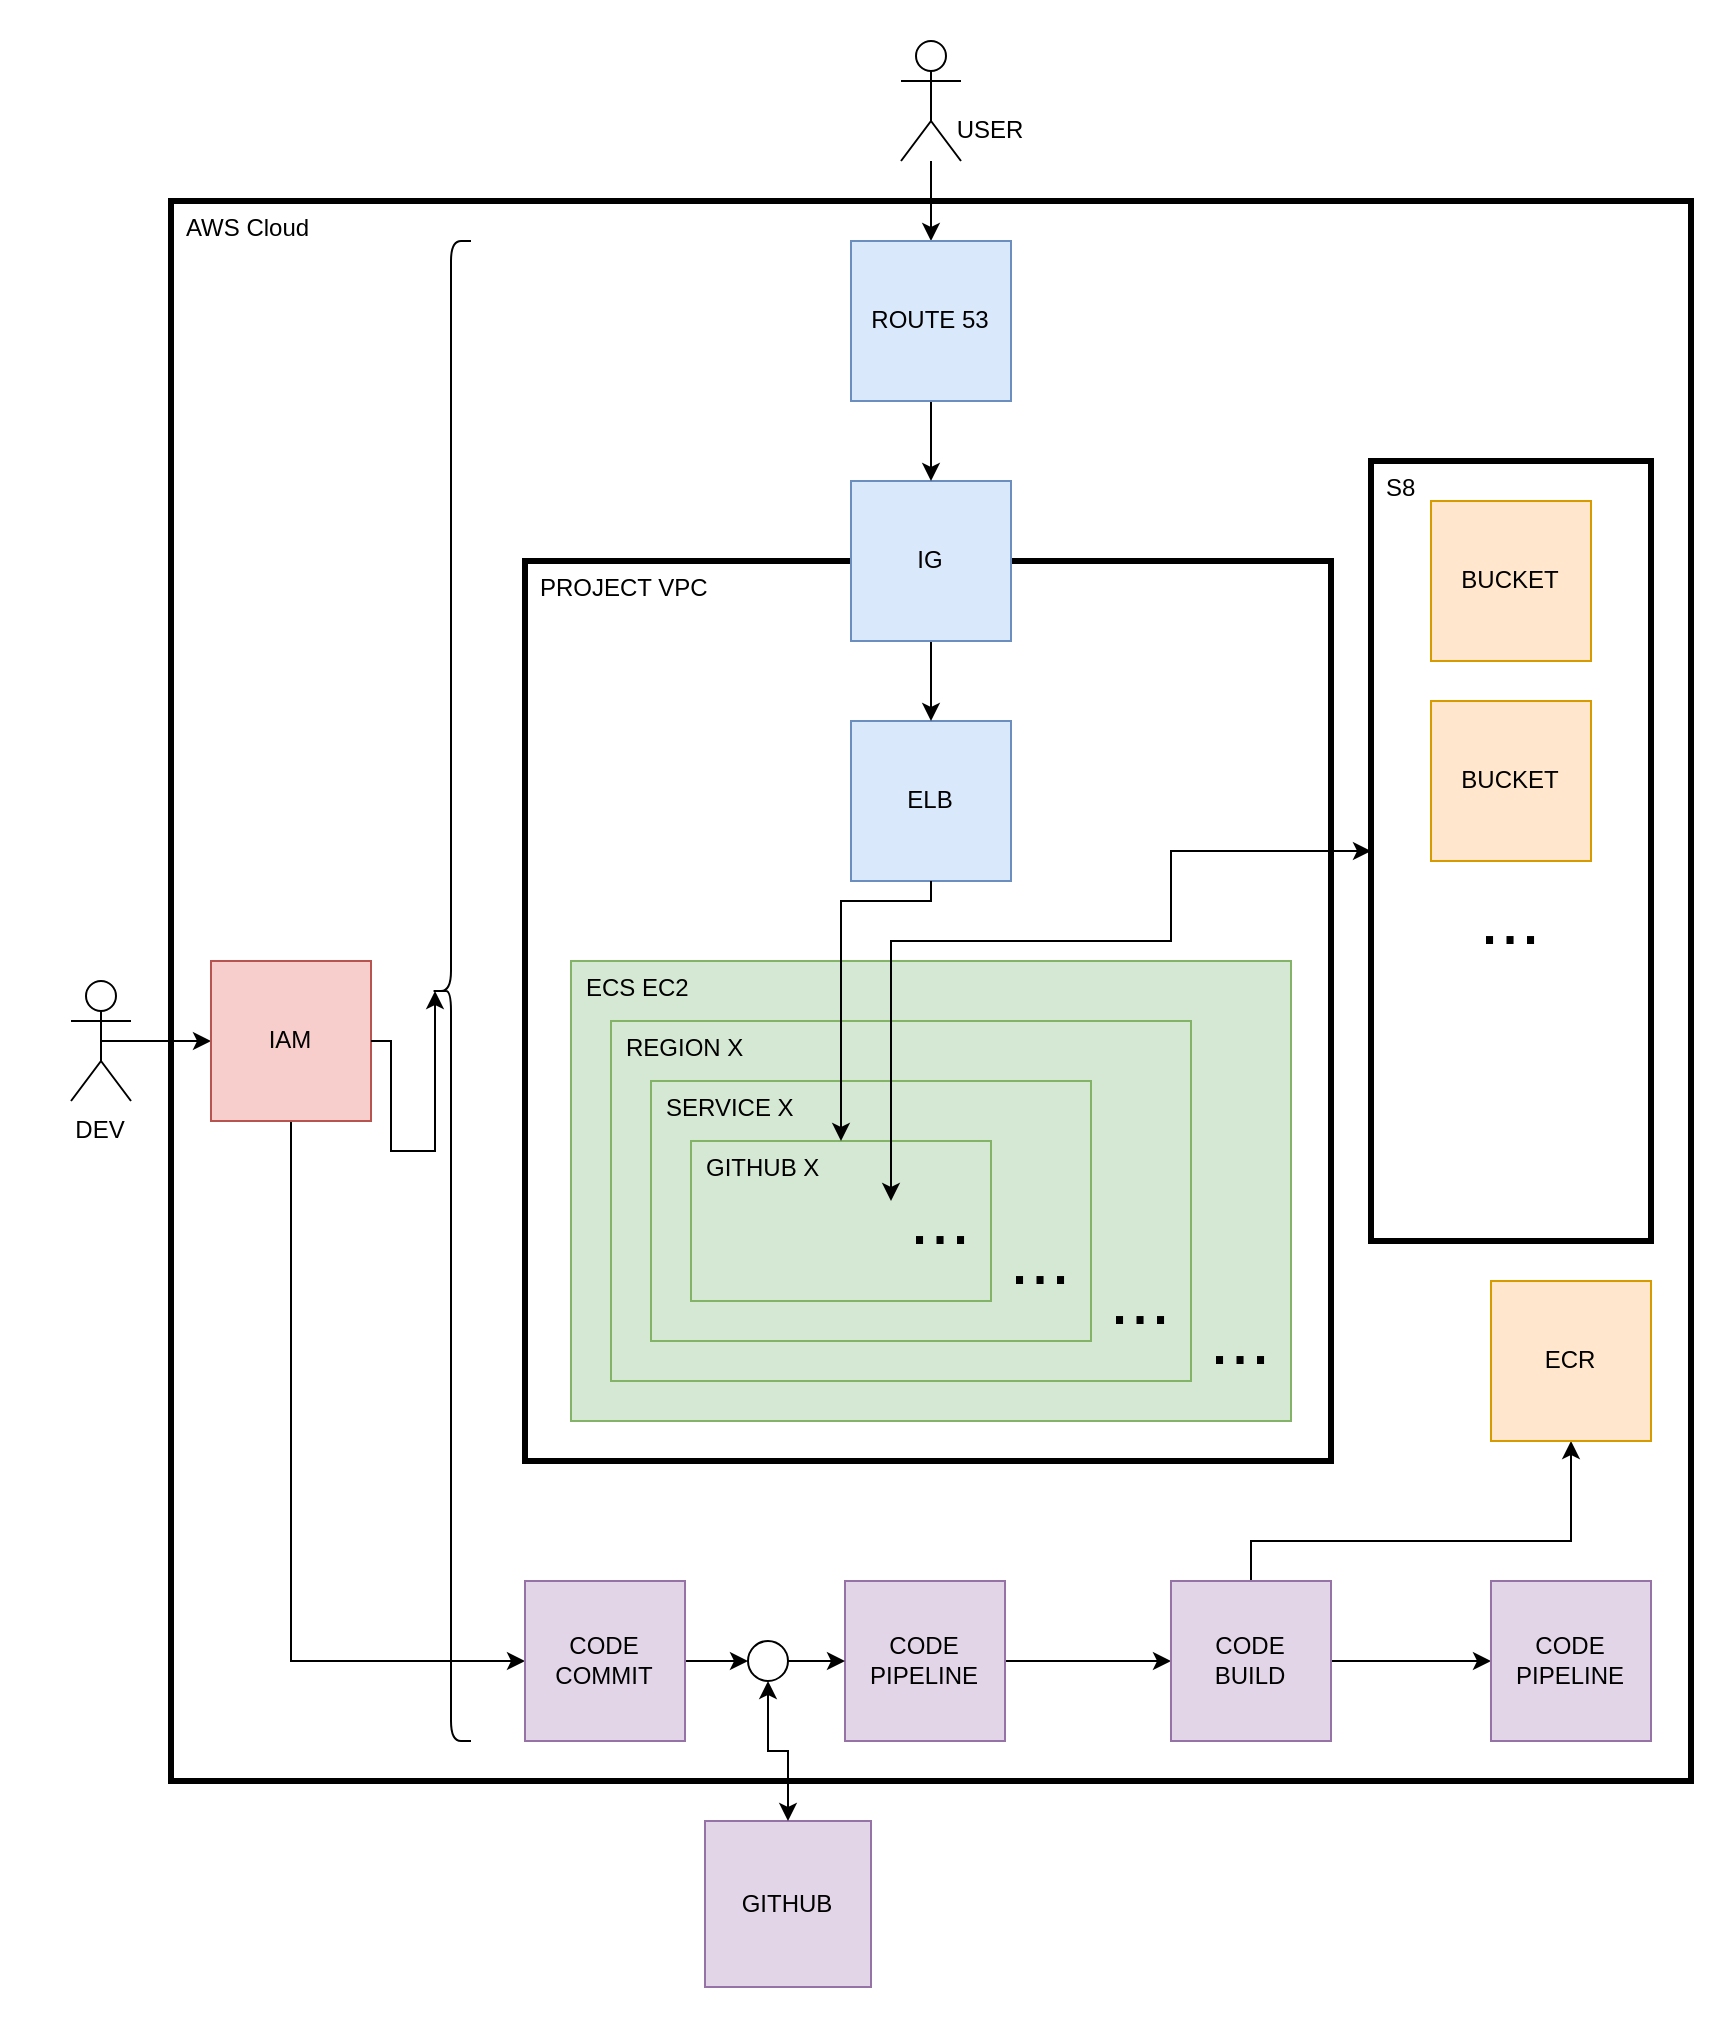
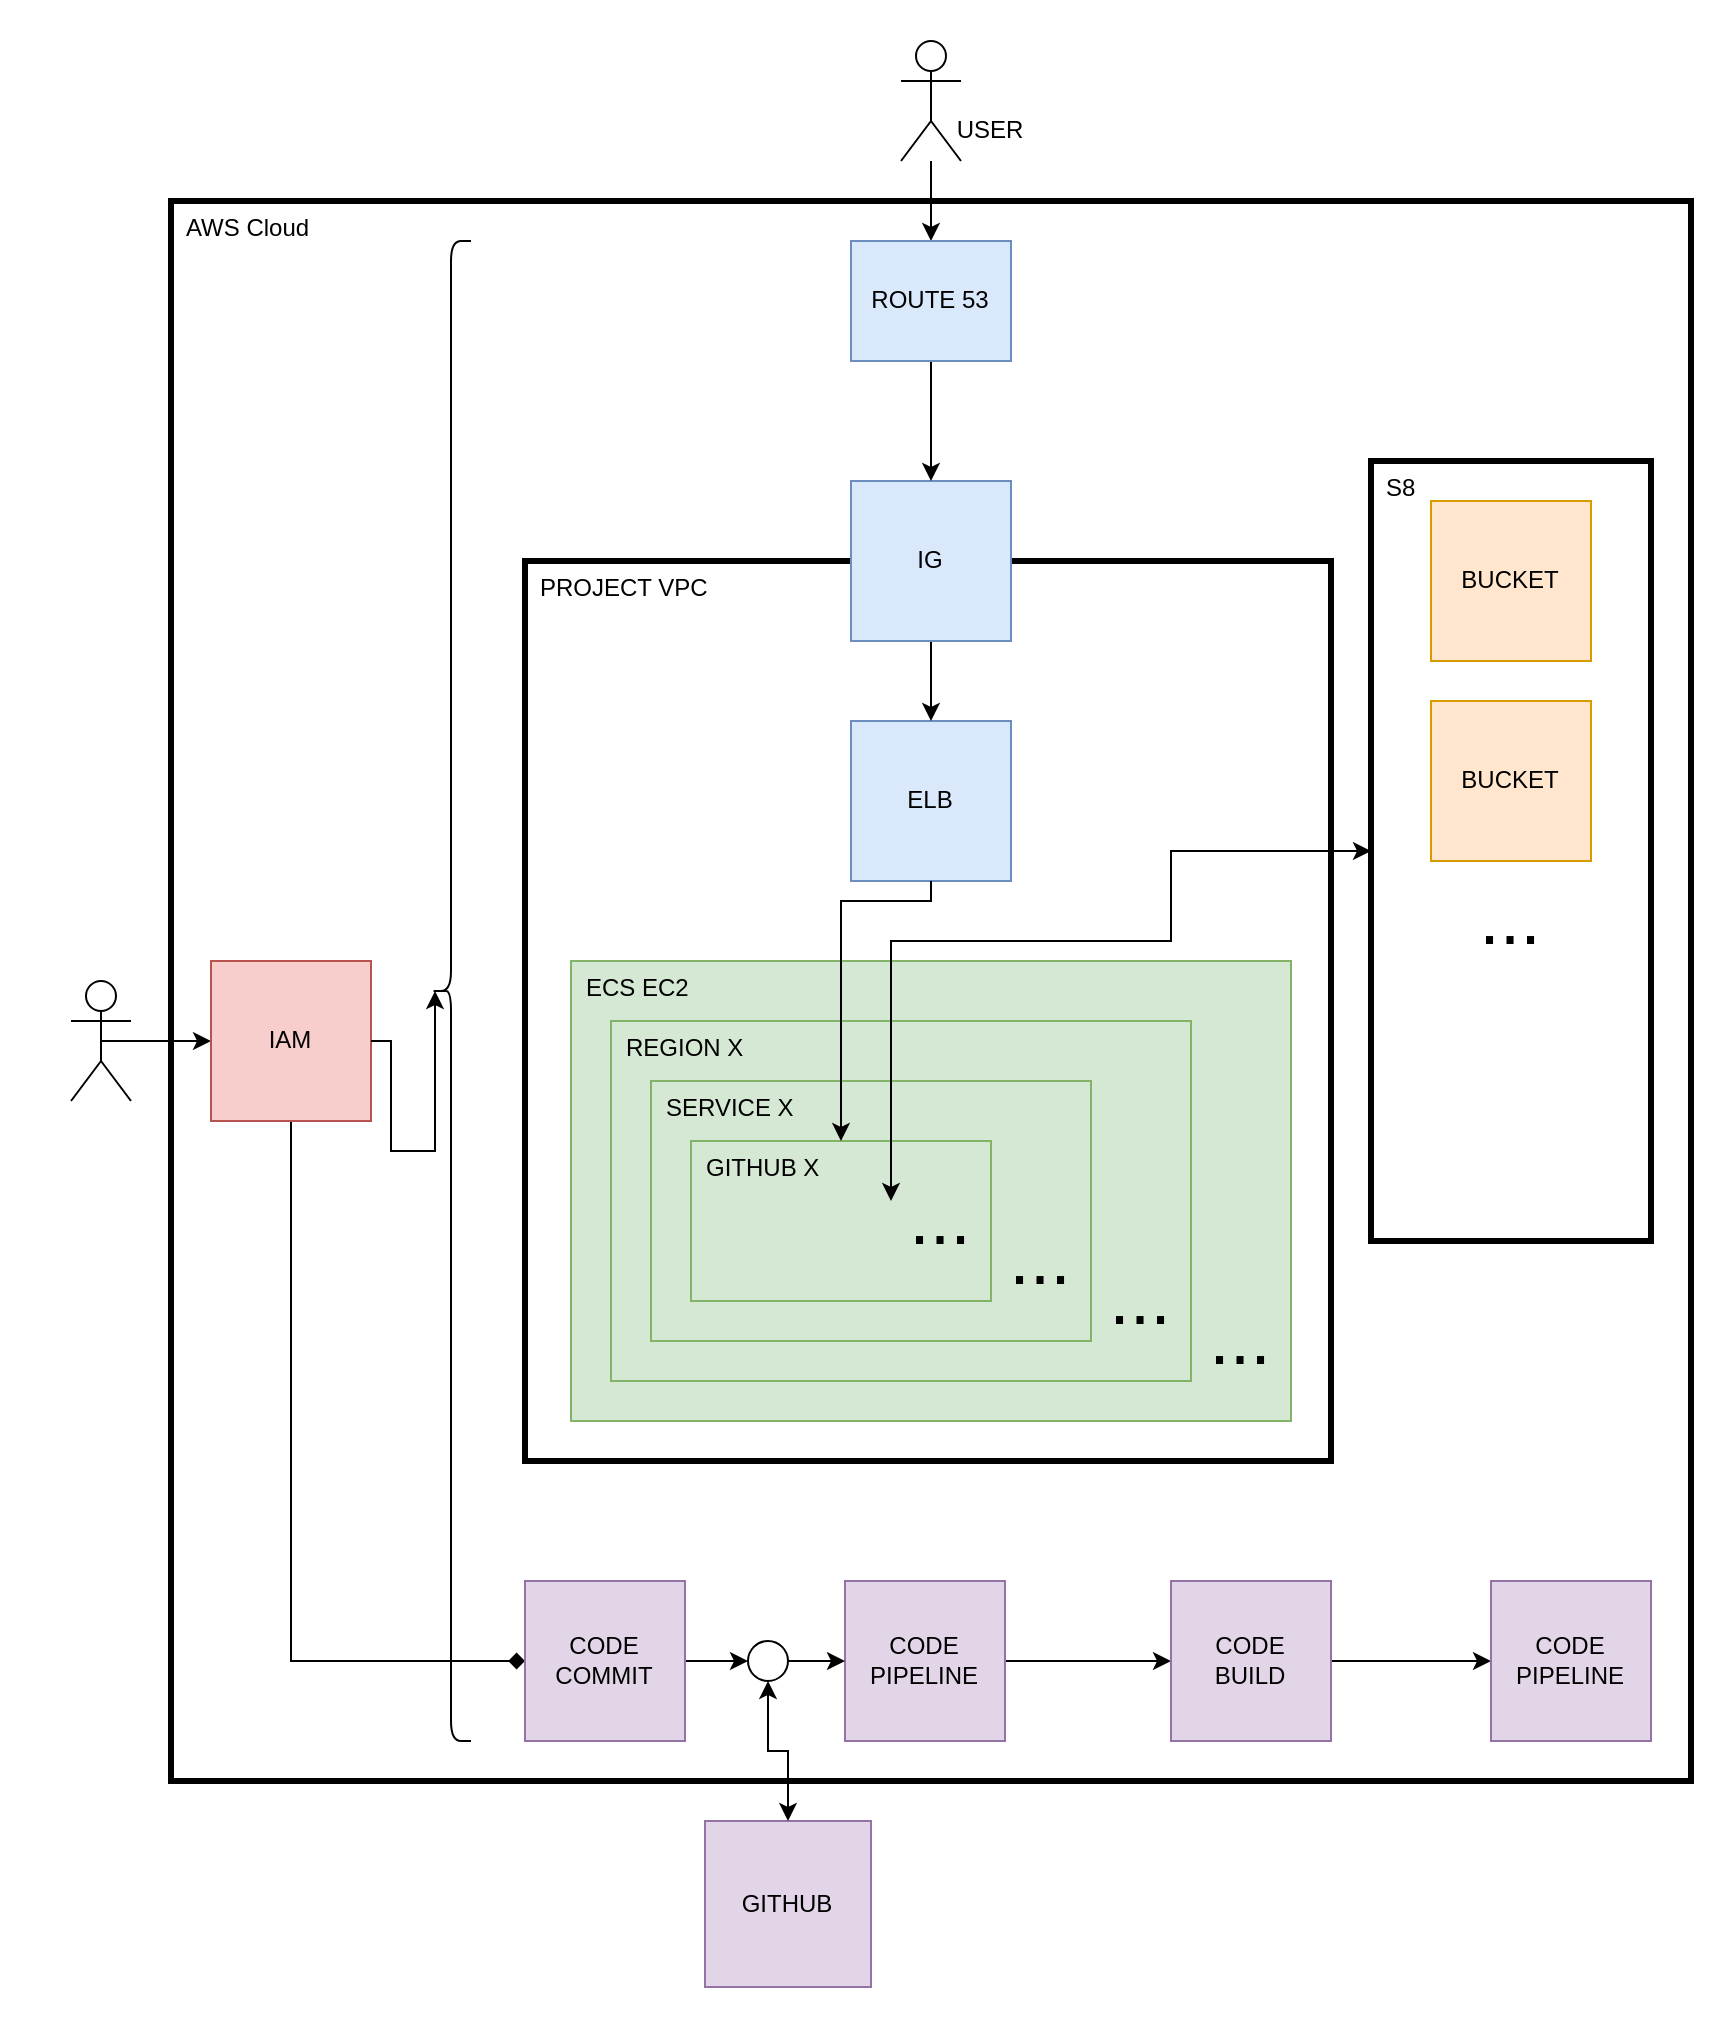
node "ROUTE 53": size 160x160 -> 160x120
node "DEV": removed
node "ECR": removed
edge "CODE BUILD" -> "ECR": removed
edge "IAM" -> "CODE COMMIT": arrowhead classic -> diamond
